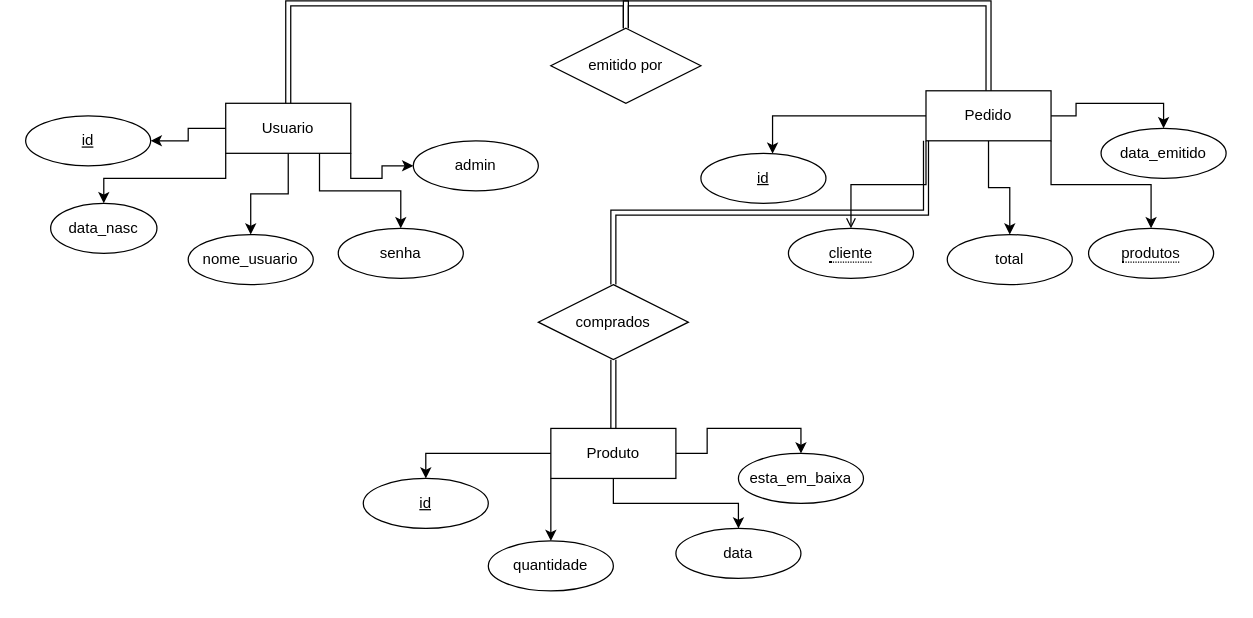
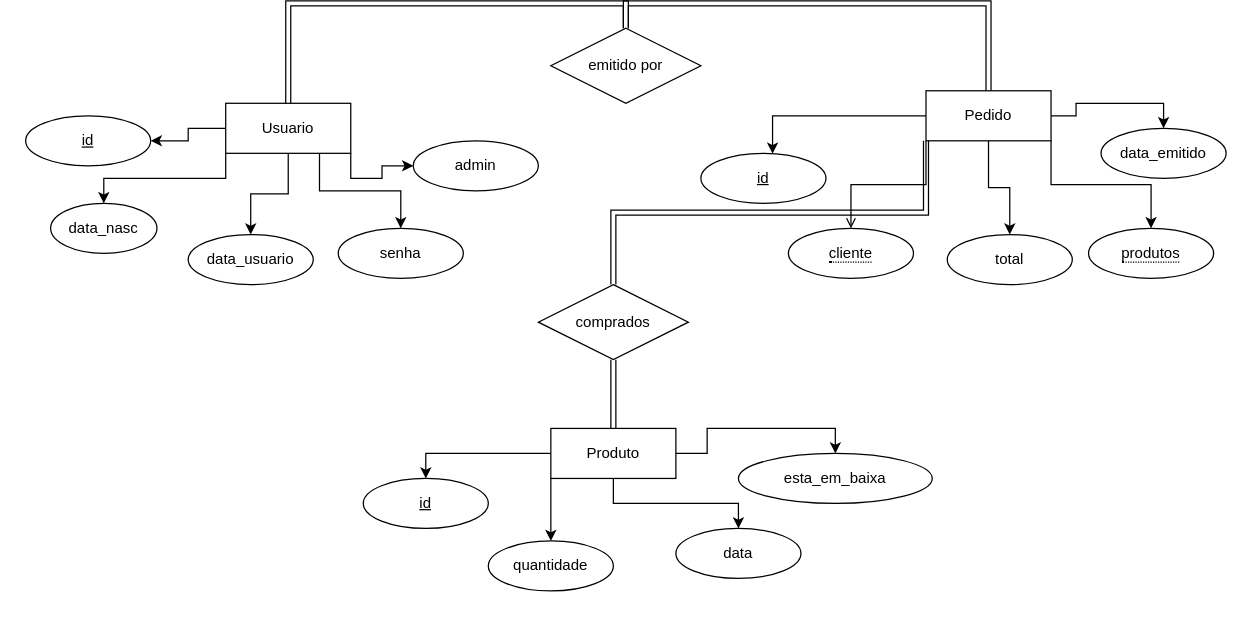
node "nome_usuario": label "nome_usuario" -> "data_usuario"
node "esta_em_baixa": size 125x50 -> 194x50
